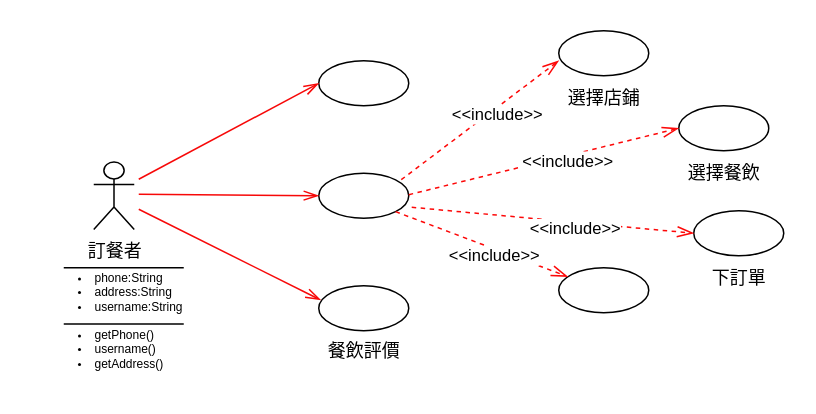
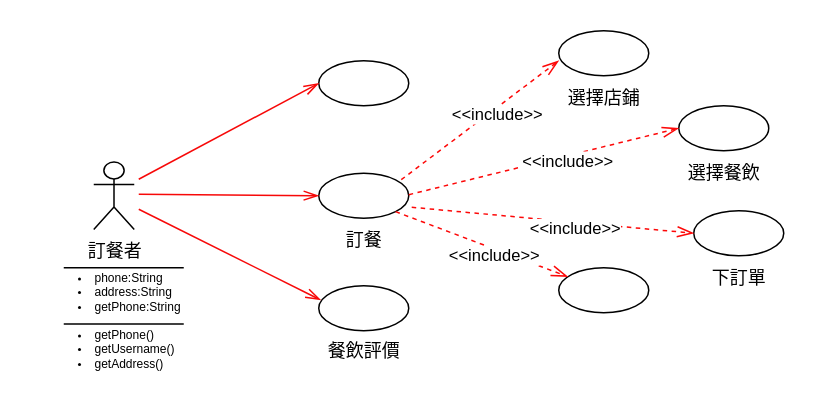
node "訂餐": added
node "phone:String address:String username:String": label "phone:String address:String username:String" -> "phone:String address:String getPhone:String"
node "getPhone() username() getAddress()": label "getPhone() username() getAddress()" -> "getPhone() getUsername() getAddress()"
